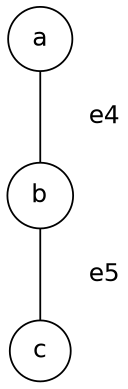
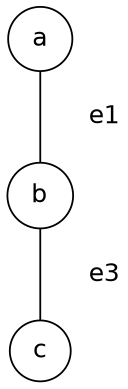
edge "a" -- "b": label "      e4" -> "      e1"
edge "b" -- "c": label "      e5" -> "      e3"
